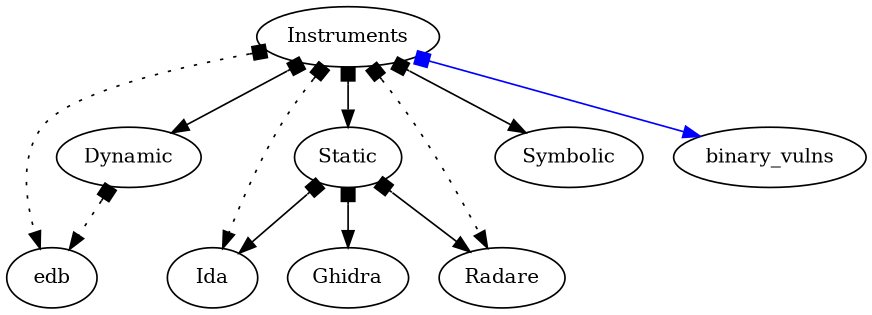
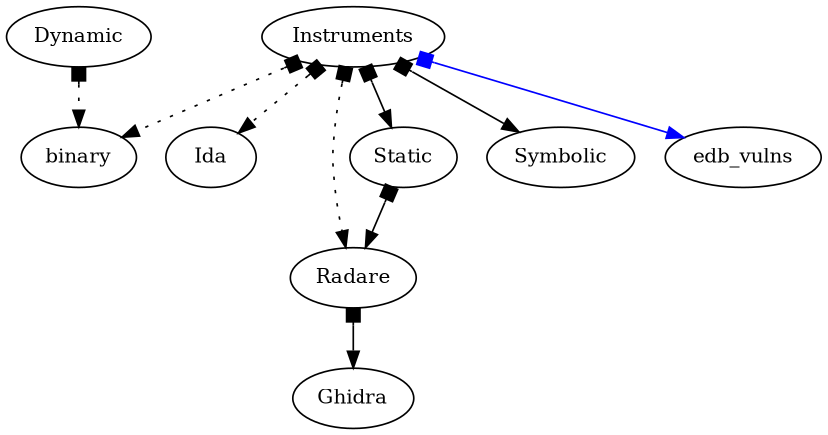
edge "Instruments" -- "Dynamic": removed
node "binary_vulns": label "binary_vulns" -> "edb_vulns"
edge "Static" -- "Ghidra": now "Radare" -- "Ghidra"
edge "Static" -- "Ida": removed
node "edb": label "edb" -> "binary"
